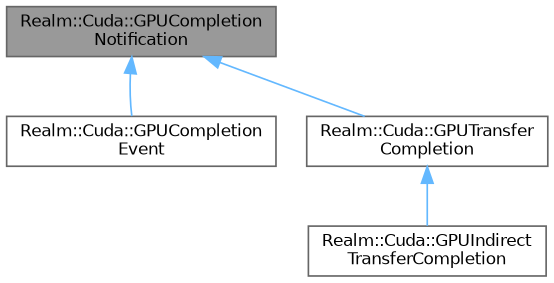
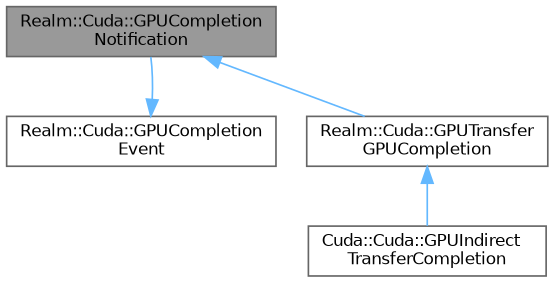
edge "Realm::Cuda::GPUCompletion Event" -> "Realm::Cuda::GPUCompletion Notification": reversed
node "Realm::Cuda::GPUTransfer Completion": label "Realm::Cuda::GPUTransfer Completion" -> "Realm::Cuda::GPUTransfer GPUCompletion"
node "Realm::Cuda::GPUIndirect TransferCompletion": label "Realm::Cuda::GPUIndirect TransferCompletion" -> "Cuda::Cuda::GPUIndirect TransferCompletion"
